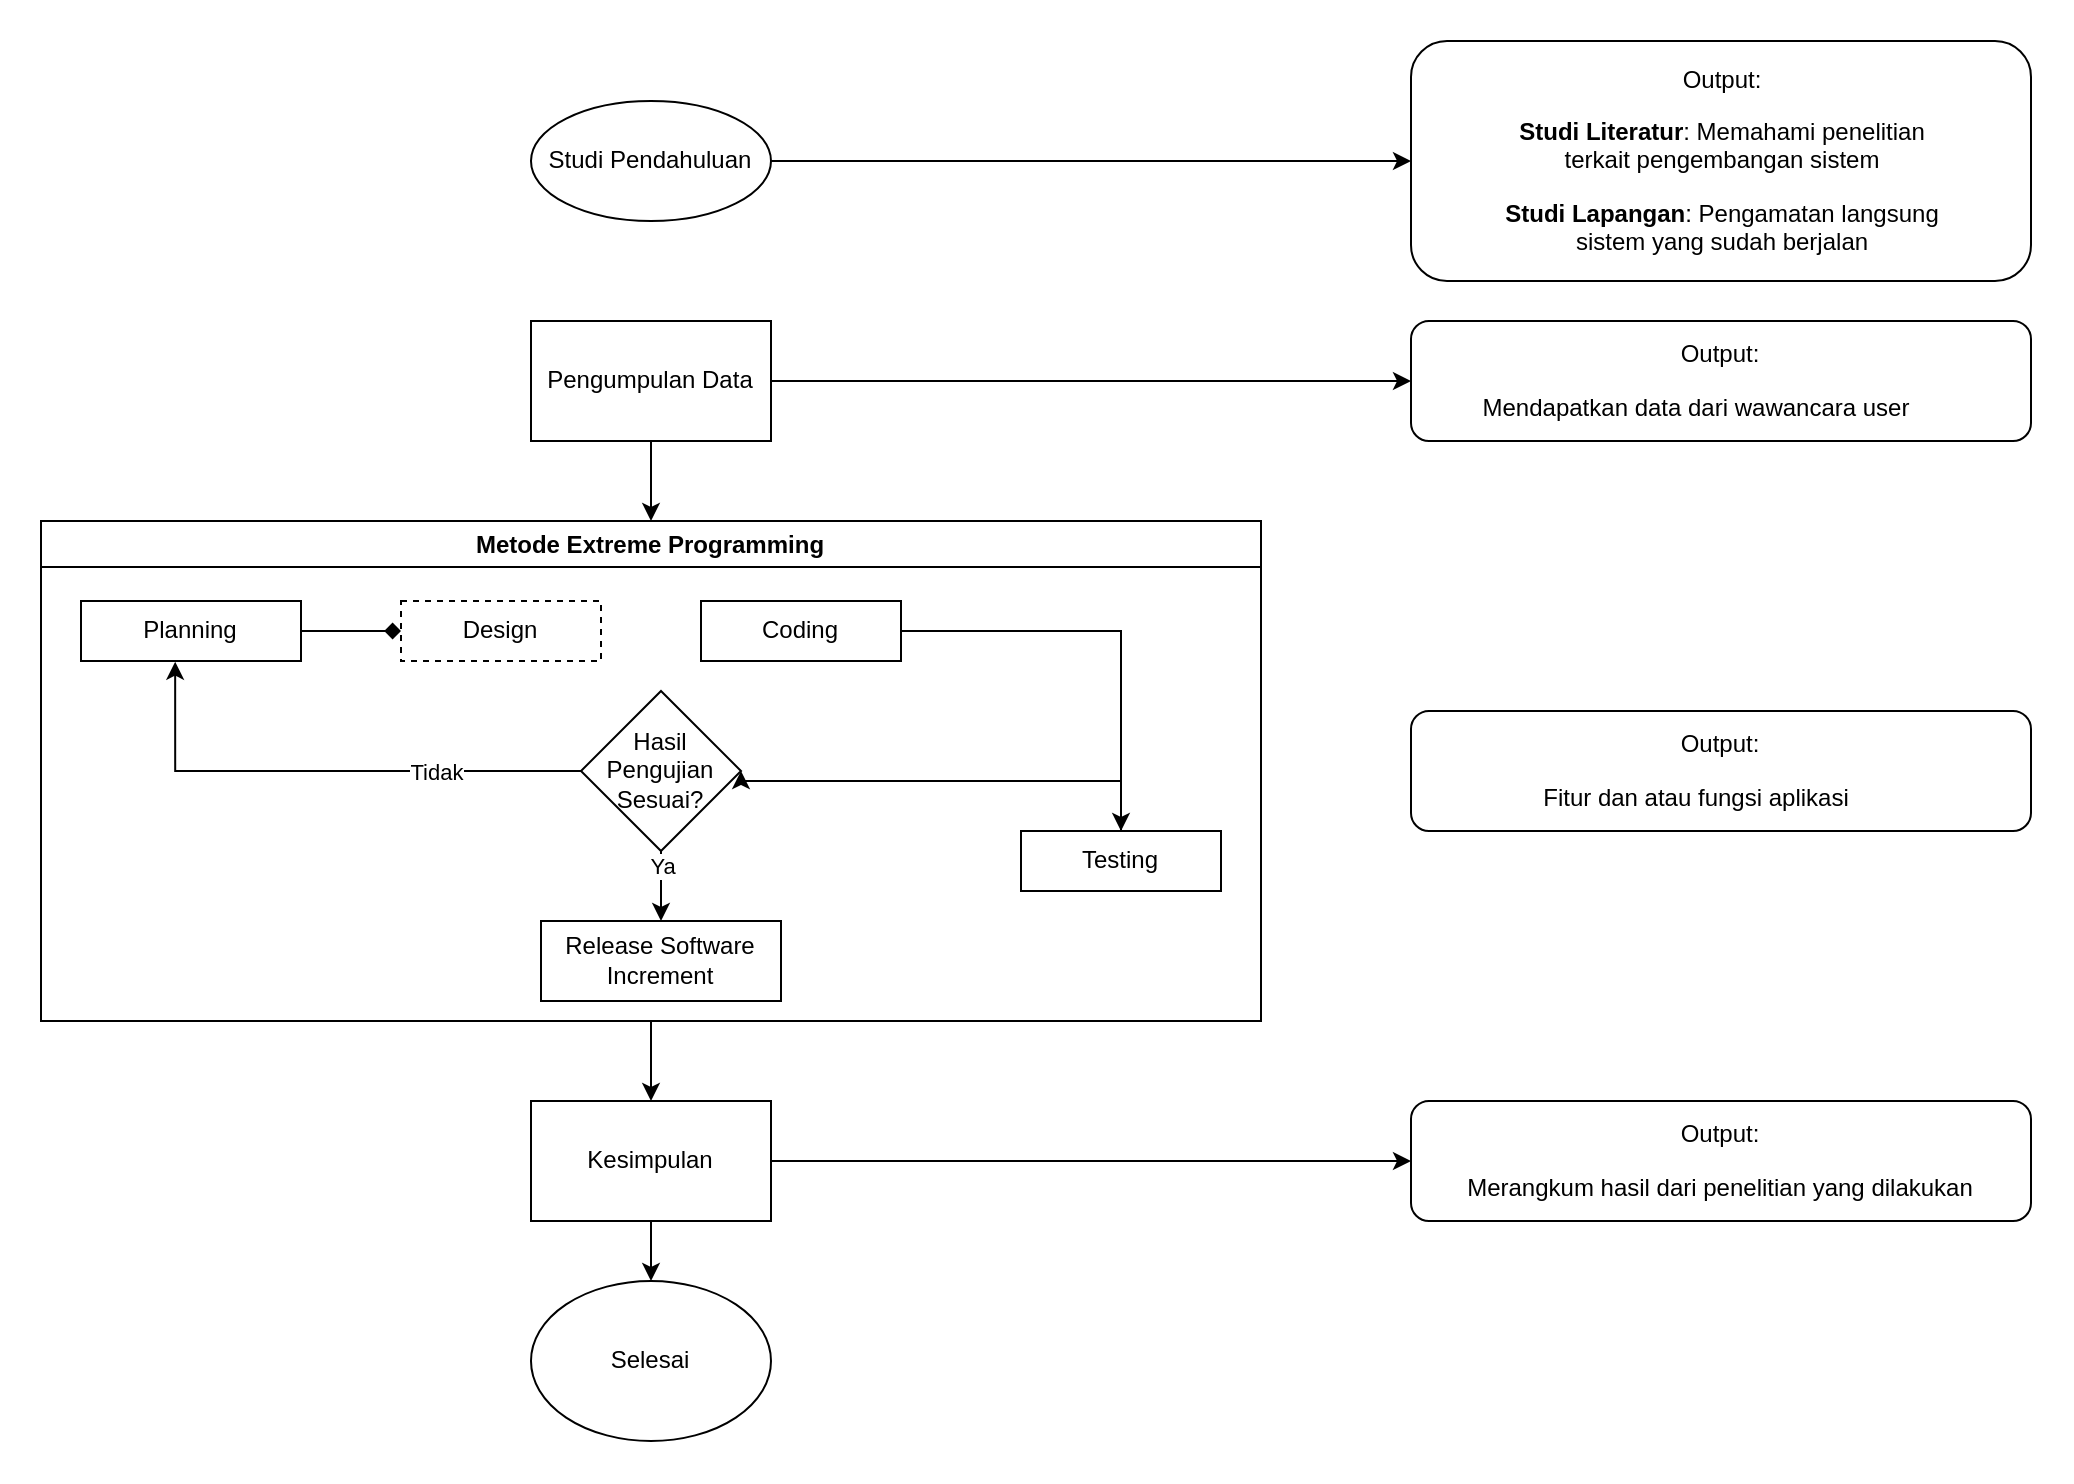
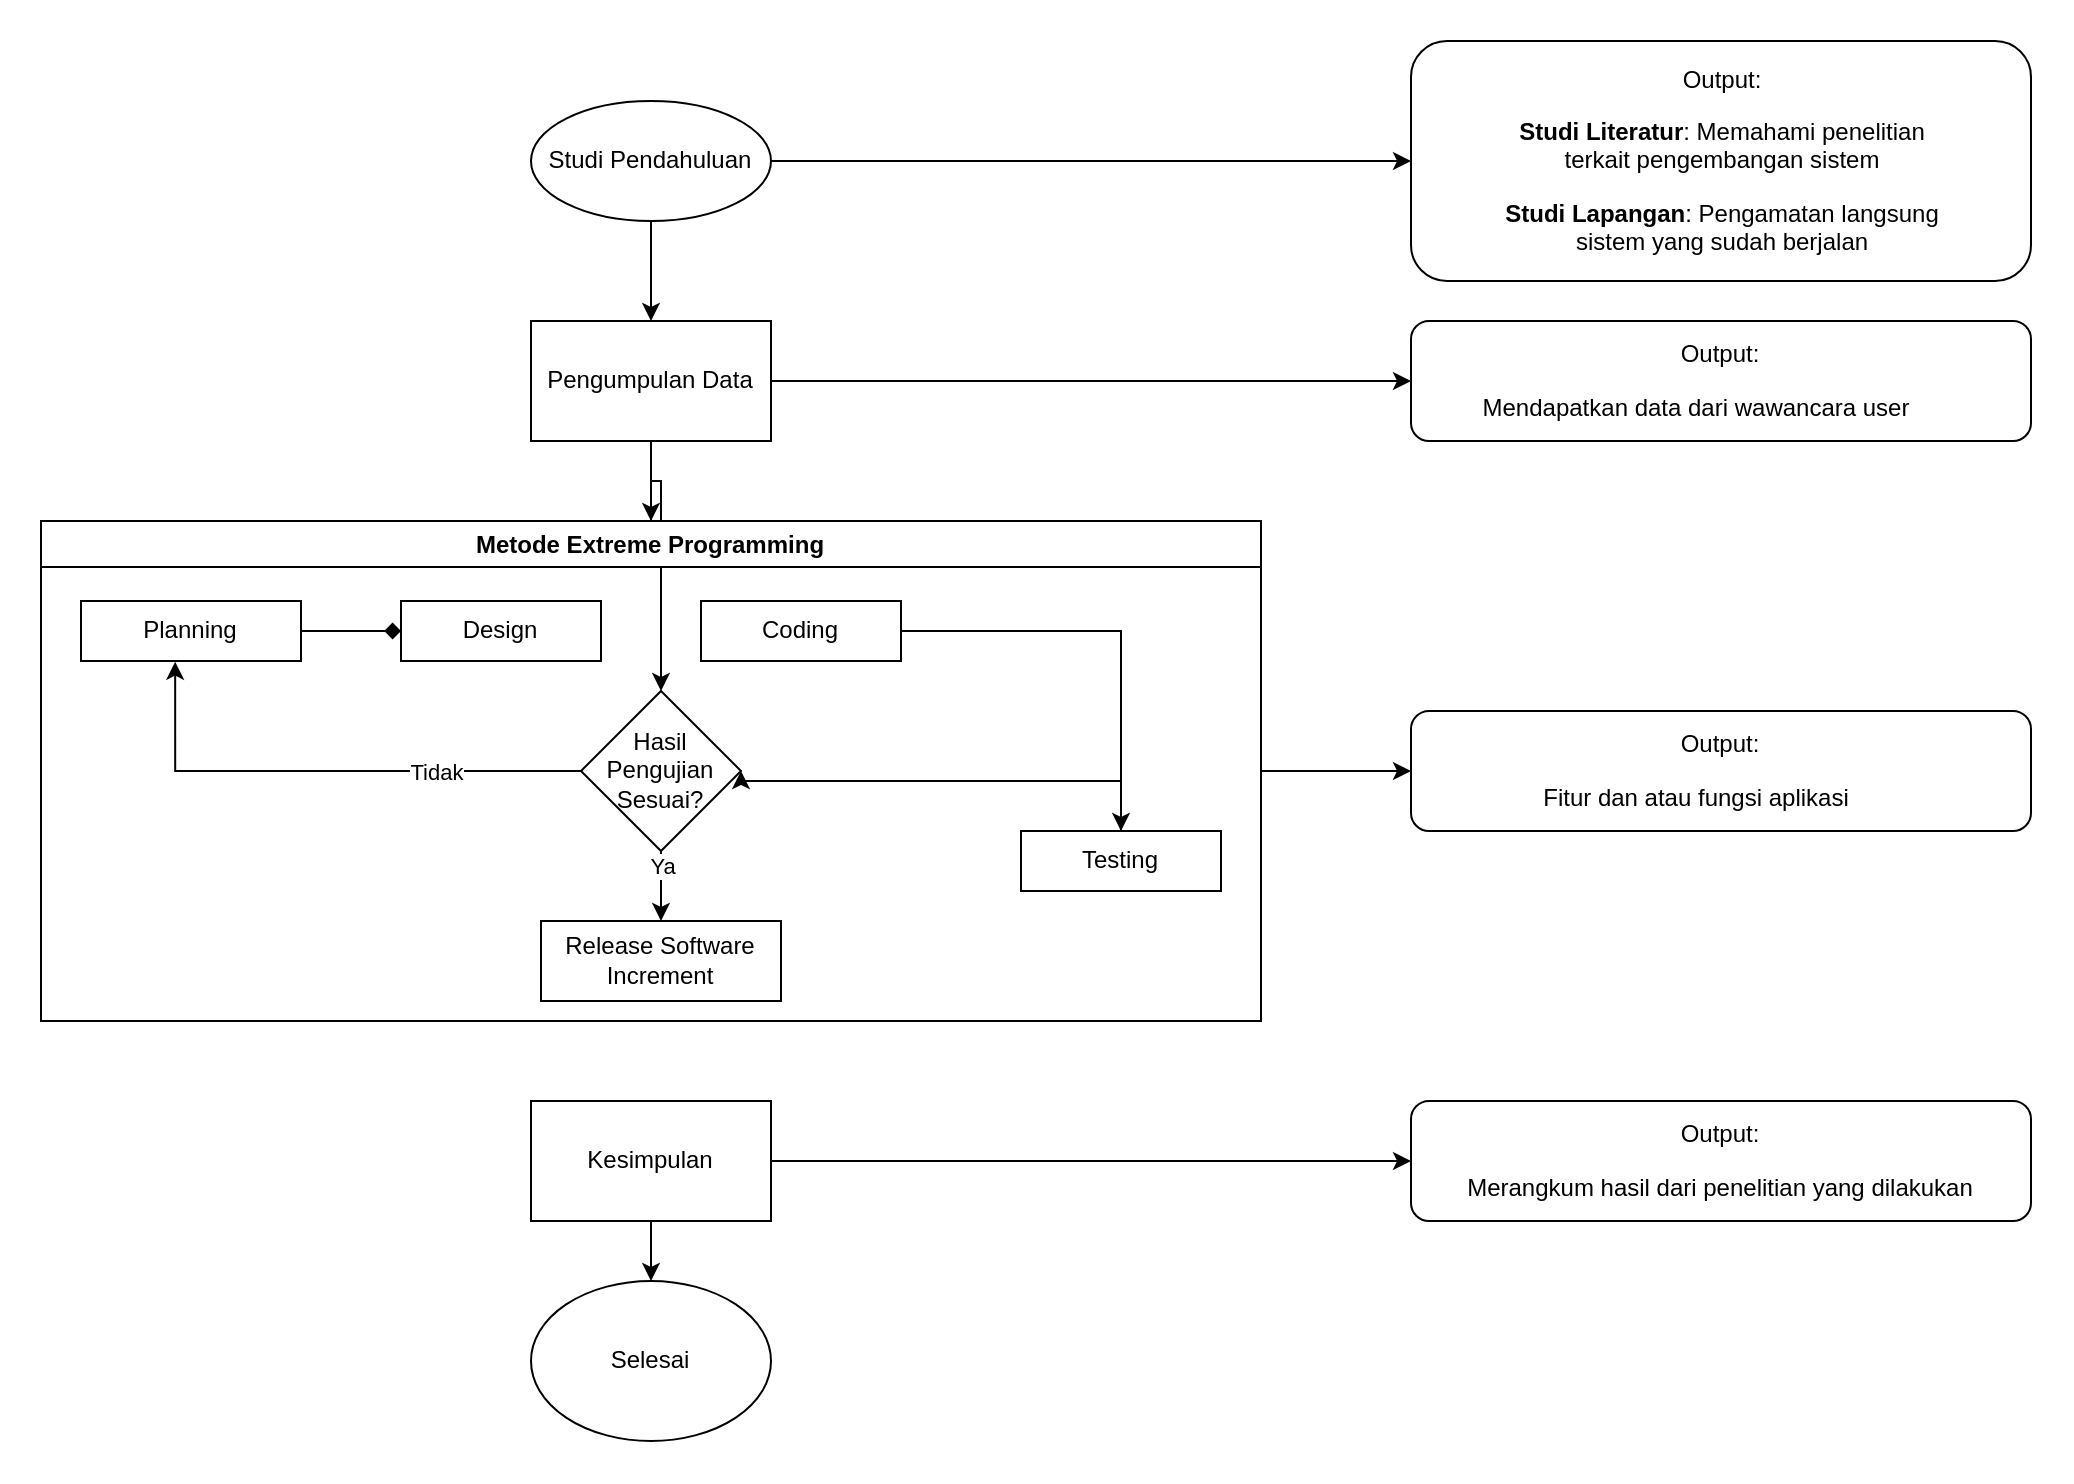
edge "Studi Pendahuluan" -> "Pengumpulan Data": added
node "Design": style dashed -> solid
edge "Metode Extreme Programming" -> "Output: Fitur dan atau fungsi aplikasi": added
edge "Metode Extreme Programming" -> "Kesimpulan": now "Metode Extreme Programming" -> "Hasil Pengujian Sesuai?"
